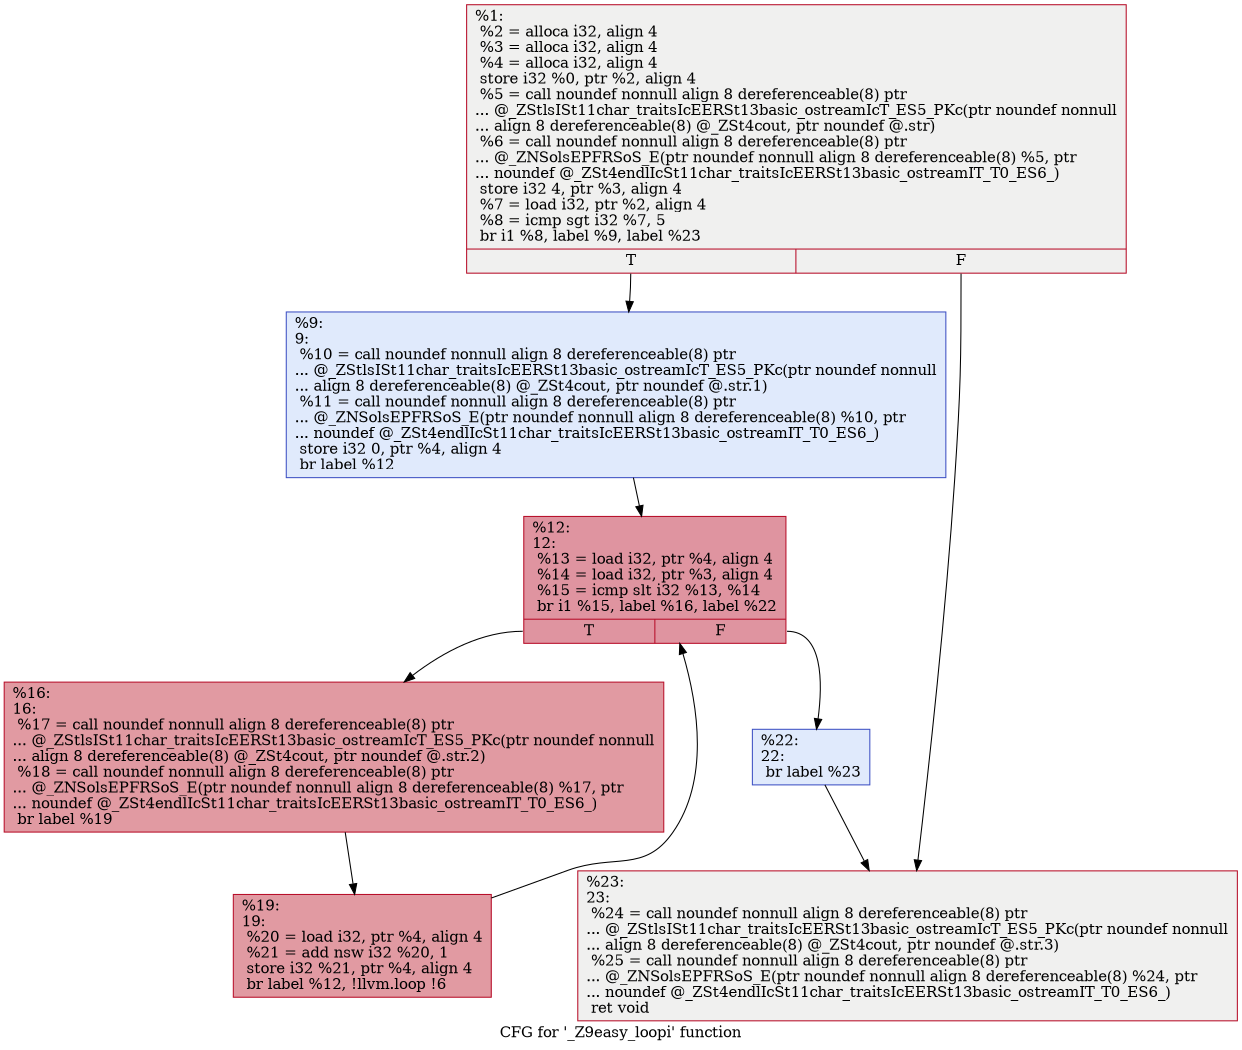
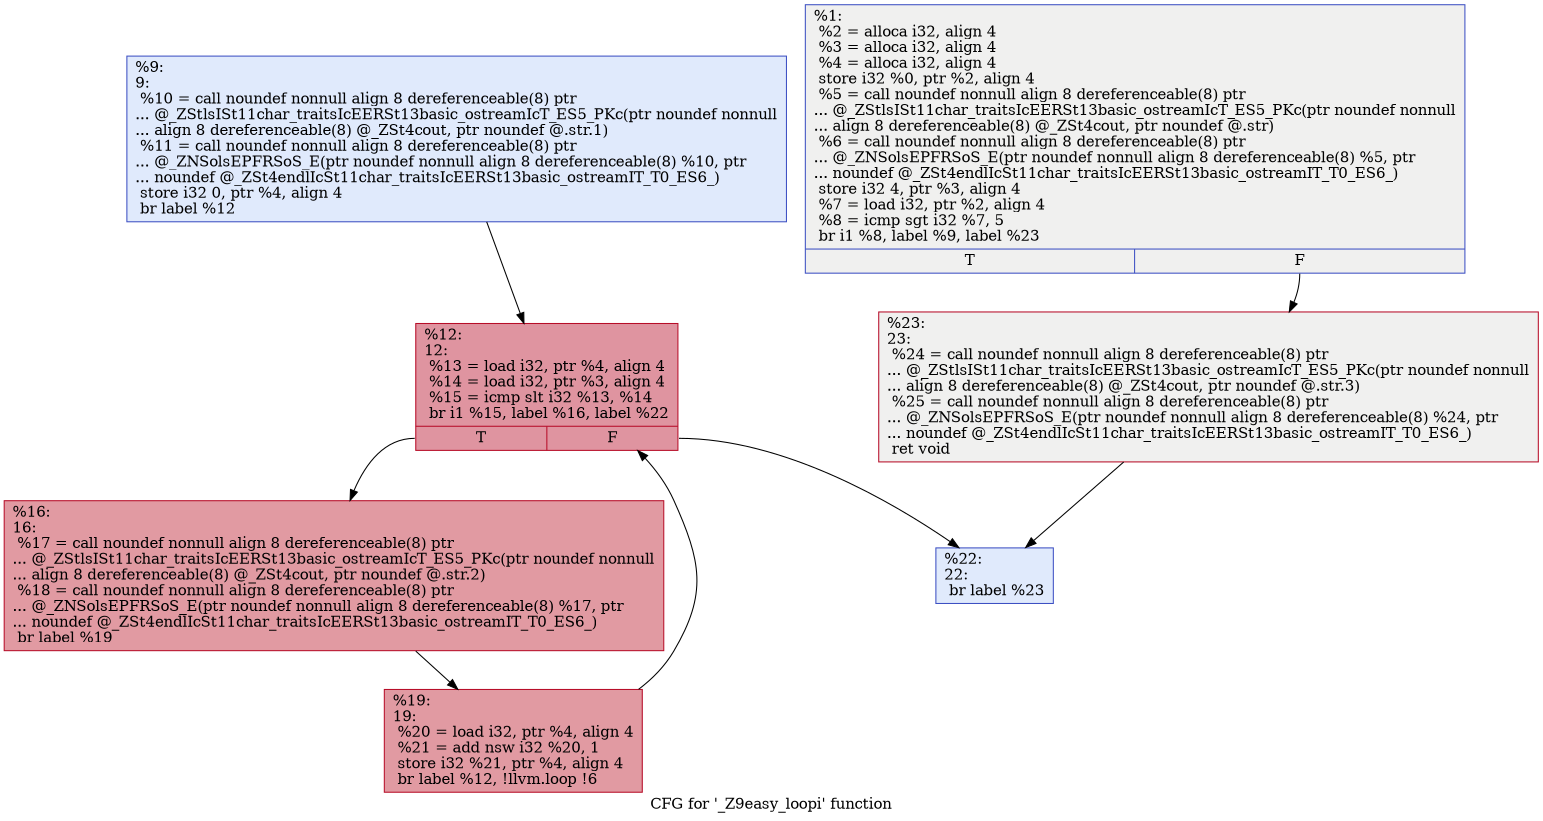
node "%1:": color #b70d28ff -> #3d50c3ff
edge "%1:" -> "%9:": removed
edge "%22:" -> "%23:": reversed
